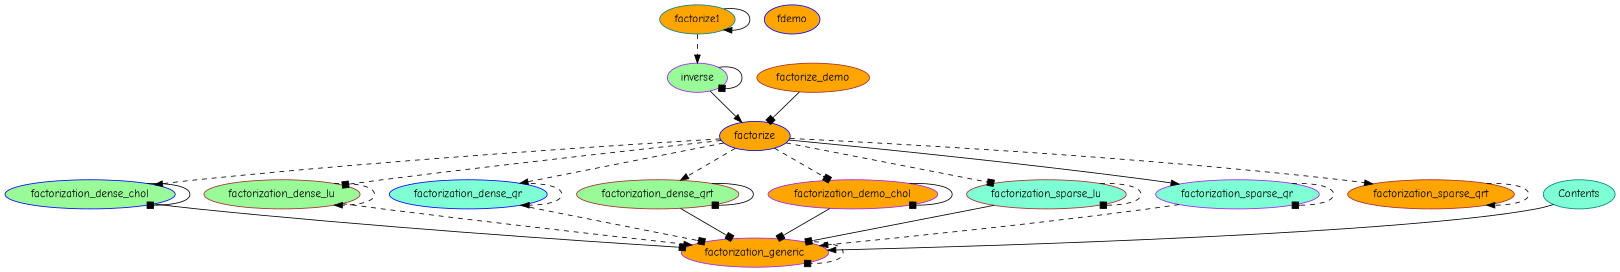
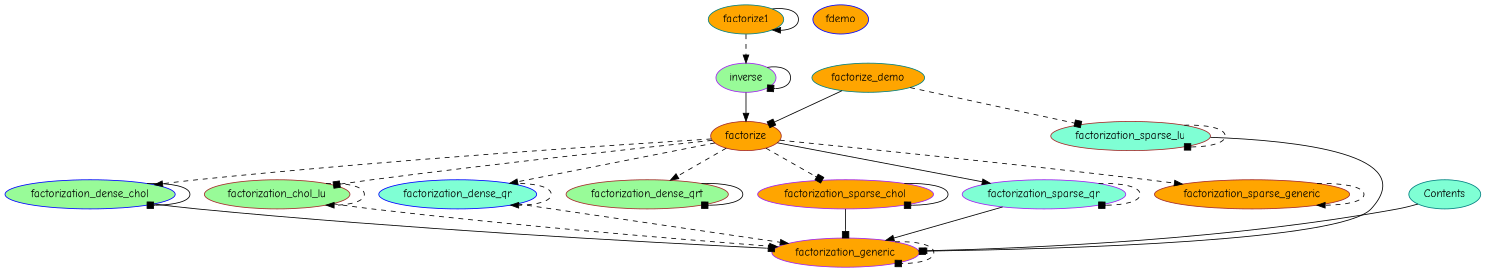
node "factorize_demo": color brown -> teal
node "factorize": color blue -> brown
edge "factorize" -> "factorization_sparse_lu": now "factorize_demo" -> "factorization_sparse_lu"
node "factorization_dense_lu": label "factorization_dense_lu" -> "factorization_chol_lu"
node "factorization_demo_chol": label "factorization_demo_chol" -> "factorization_sparse_chol"
node "factorization_sparse_qrt": label "factorization_sparse_qrt" -> "factorization_sparse_generic"
edge "factorization_dense_qrt" -> "factorization_generic": removed
edge "factorization_dense_qr" -> "factorization_generic": arrowhead box -> normal
edge "factorization_sparse_qr" -> "factorization_generic": style dashed -> solid
